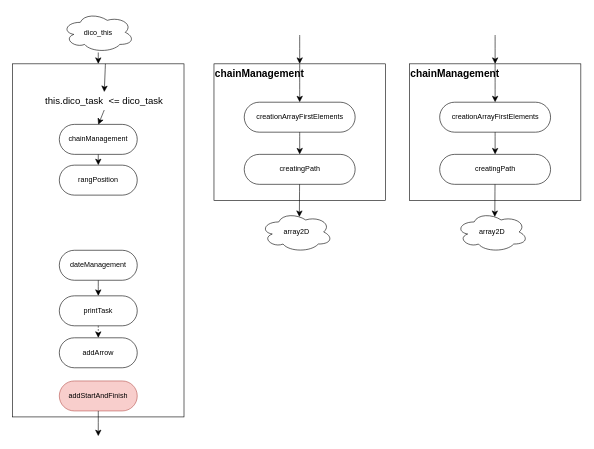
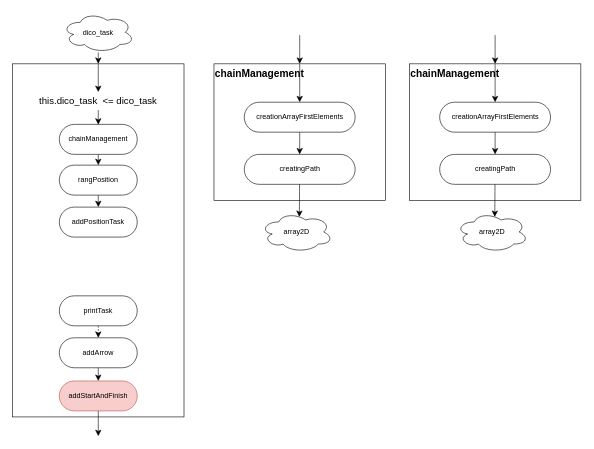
node "dico_this": label "dico_this" -> "dico_task"
node "this.dico_task <= dico_task": moved (104, 101) -> (98, 101)
edge "rangPosition" -> "addPositionTask": added
node "addPositionTask": added
node "dateManagement": removed
edge "dateManagement" -> "printTask": removed
edge "addArrow" -> "addStartAndFinish": added
